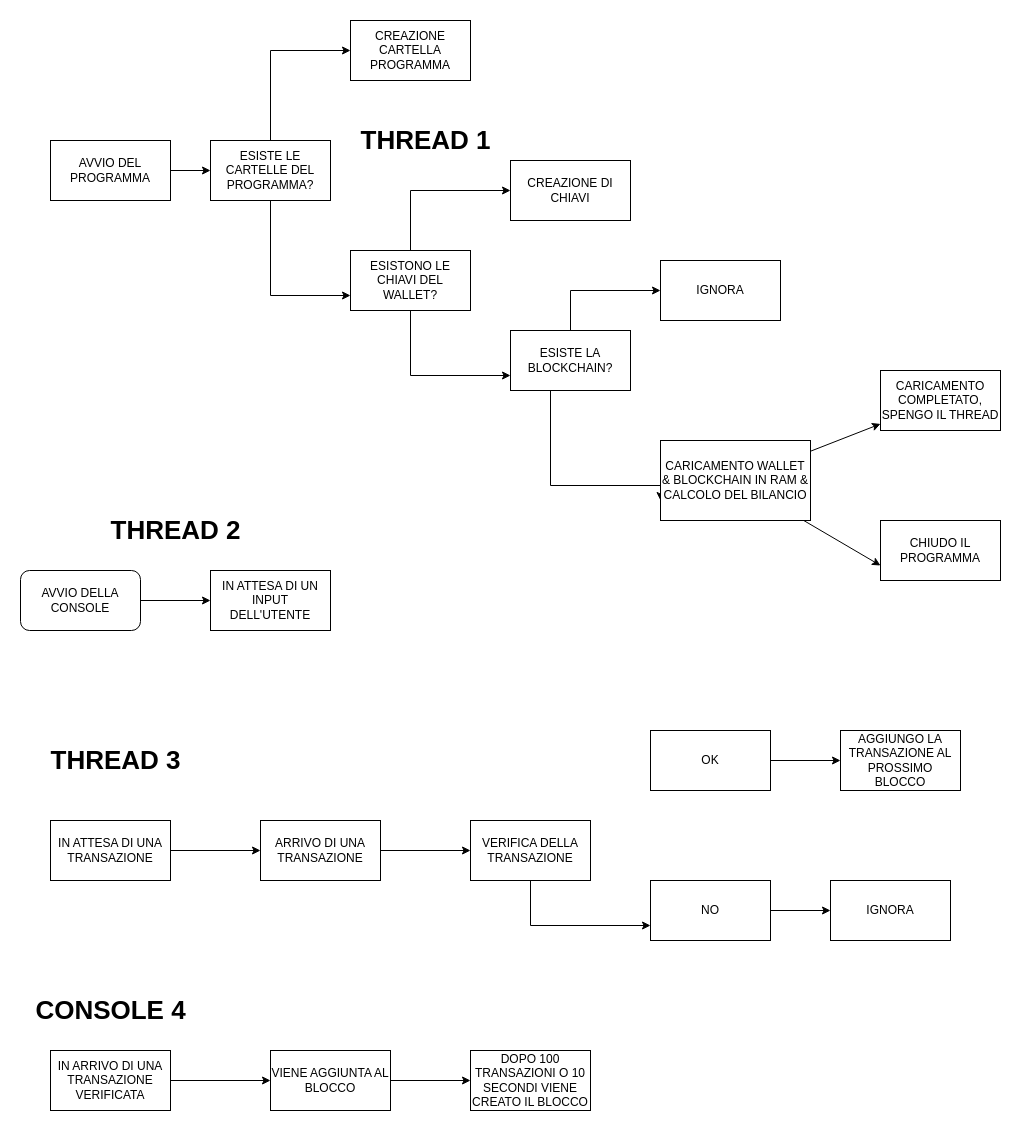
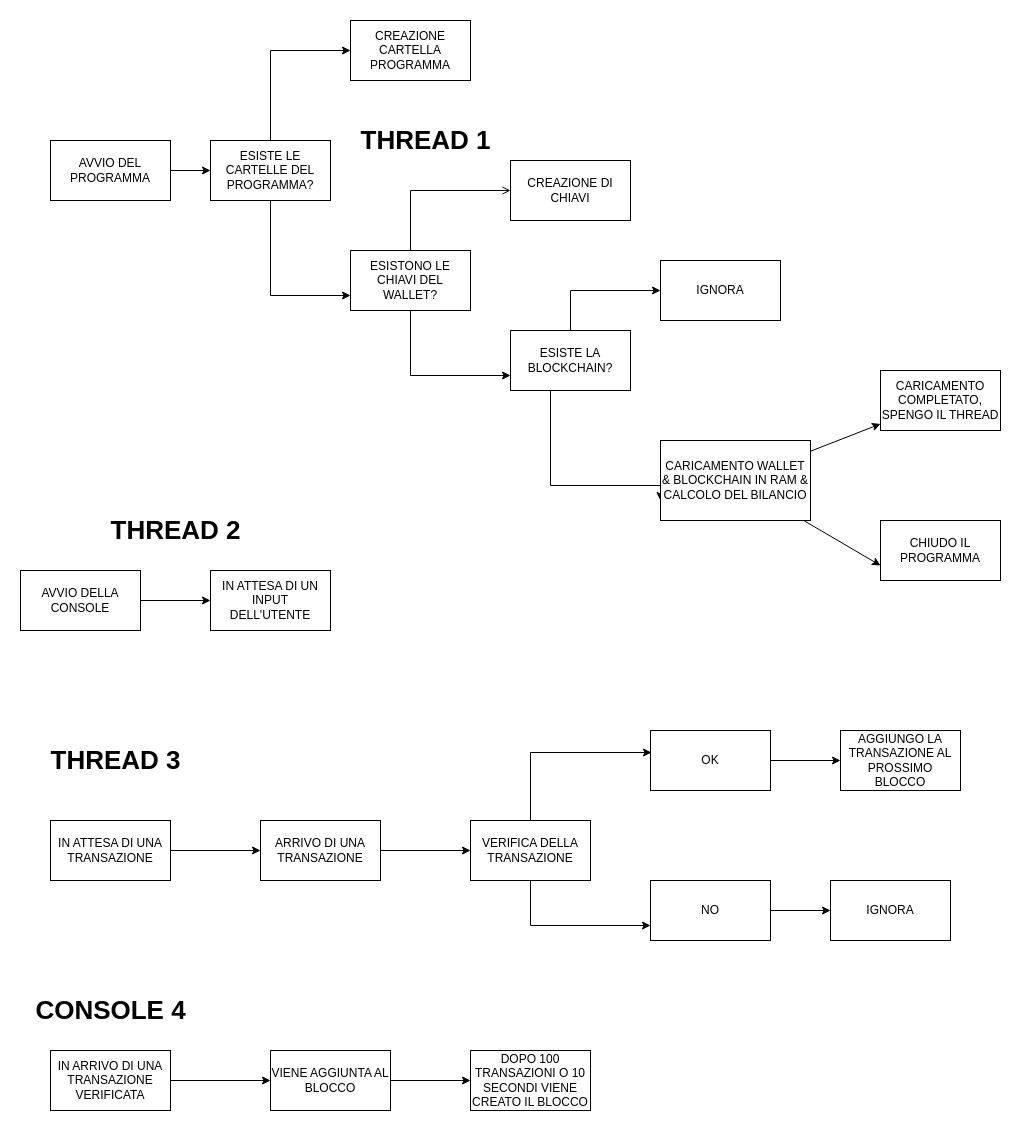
edge "ESISTONO LE CHIAVI DEL WALLET?" -> "CREAZIONE DI CHIAVI": arrowhead classic -> open
node "AVVIO DELLA CONSOLE": shape rounded rectangle -> rectangle
edge "VERIFICA DELLA TRANSAZIONE" -> "OK": added
